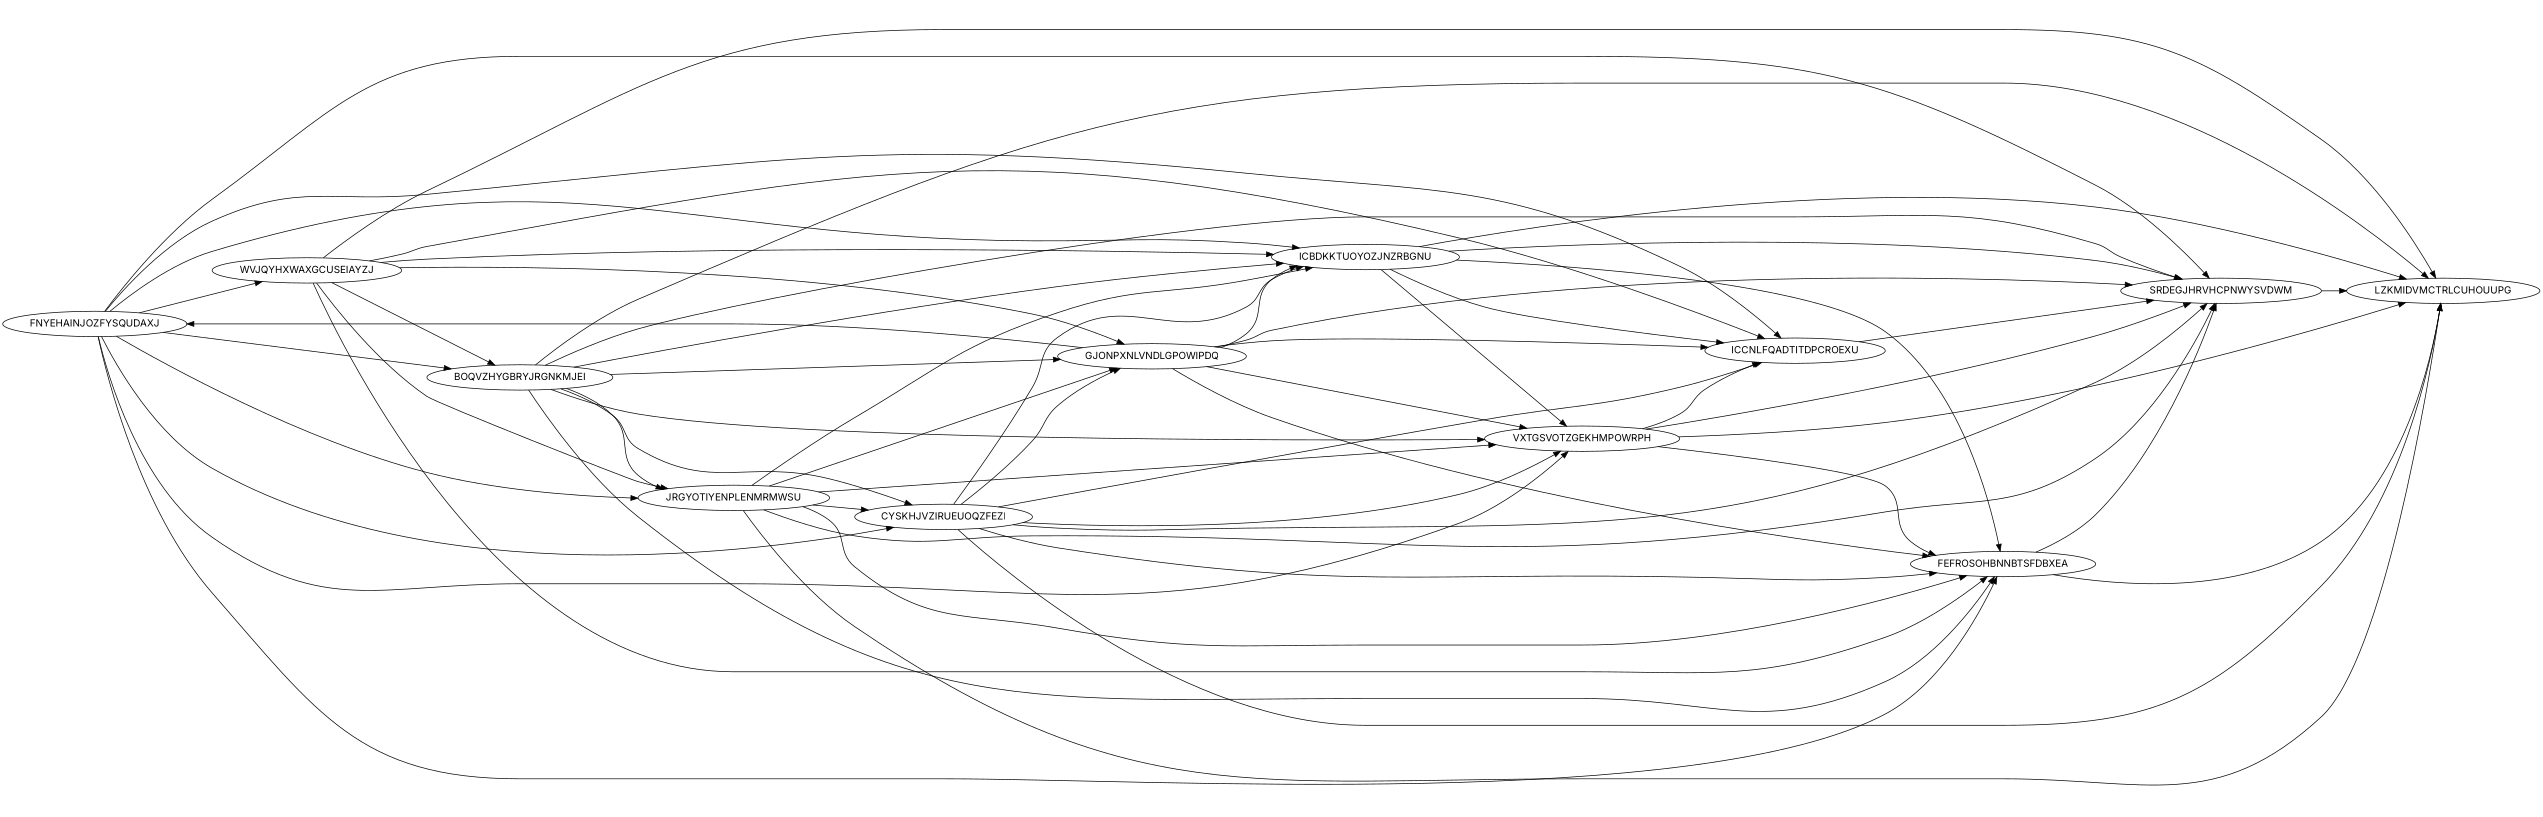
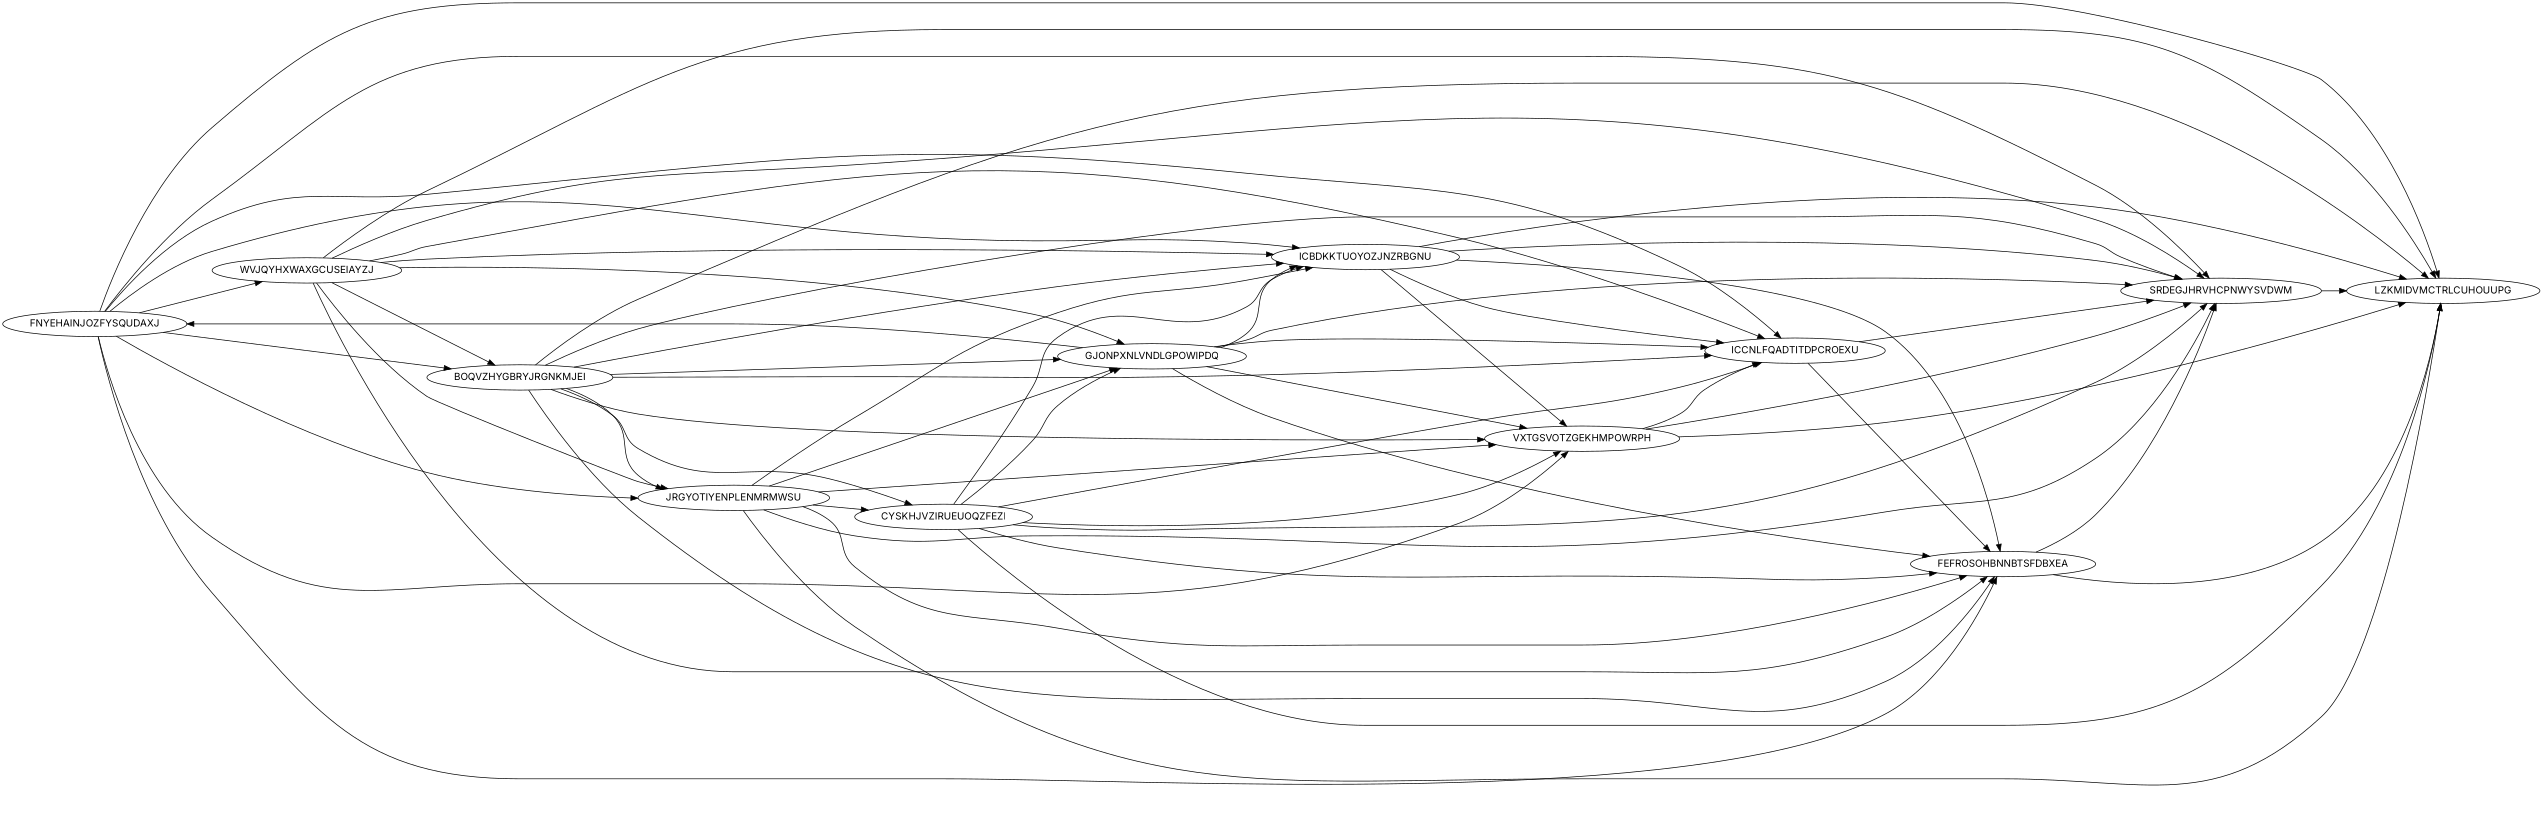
edge "WVJQYHXWAXGCUSEIAYZJ" -> "SRDEGJHRVHCPNWYSVDWM": added
edge "BOQVZHYGBRYJRGNKMJEI" -> "ICCNLFQADTITDPCROEXU": added
edge "VXTGSVOTZGEKHMPOWRPH" -> "FEFROSOHBNNBTSFDBXEA": now "ICCNLFQADTITDPCROEXU" -> "FEFROSOHBNNBTSFDBXEA"
edge "FNYEHAINJOZFYSQUDAXJ" -> "CYSKHJVZIRUEUOQZFEZI": now "FNYEHAINJOZFYSQUDAXJ" -> "LZKMIDVMCTRLCUHOUUPG"
